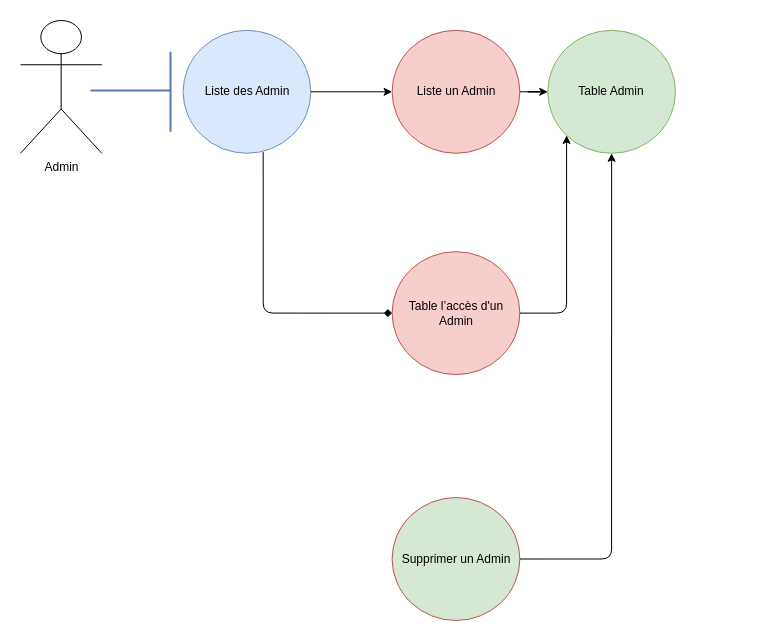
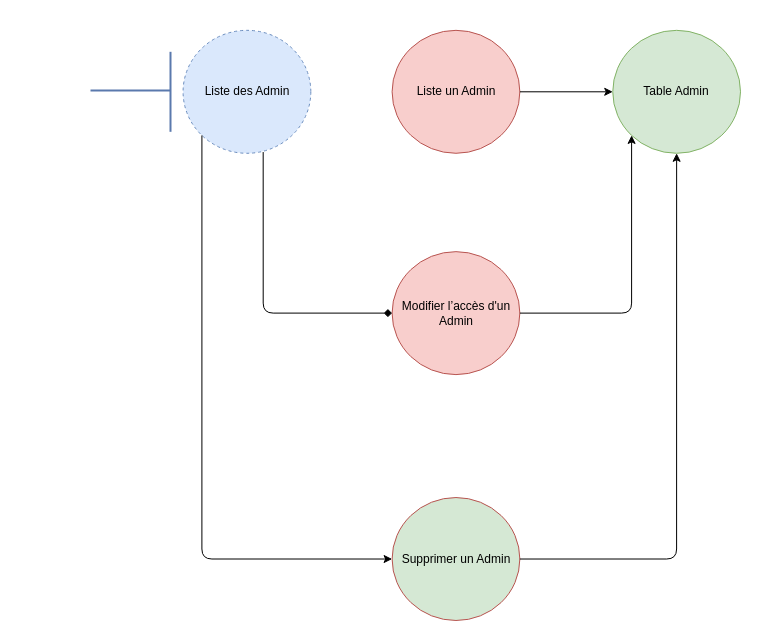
node "Admin": removed
node "Liste des Admin": style solid -> dashed
edge "Liste des Admin" -> "Liste un Admin": removed
node "Table Admin": moved (612, 92) -> (677, 92)
node "Table l’accès d'un Admin": label "Table l’accès d'un Admin" -> "Modifier l’accès d'un Admin"
edge "Liste des Admin" -> "Supprimer un Admin": added
